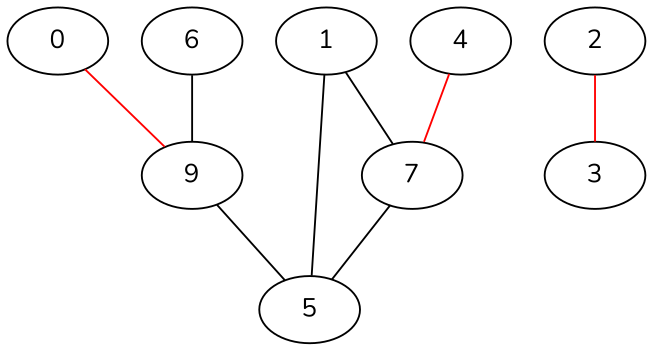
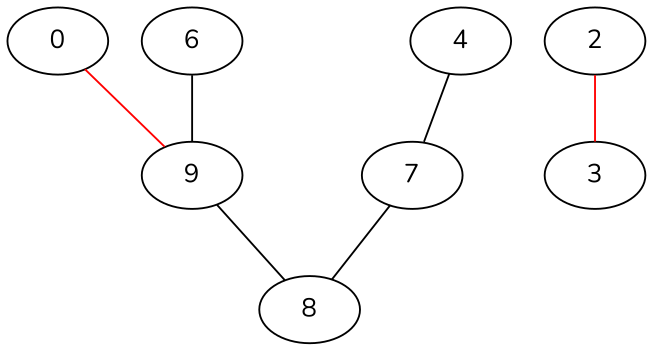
node "1": removed
edge "4" -- "7": color red -> black
node "5": label "5" -> "8"
